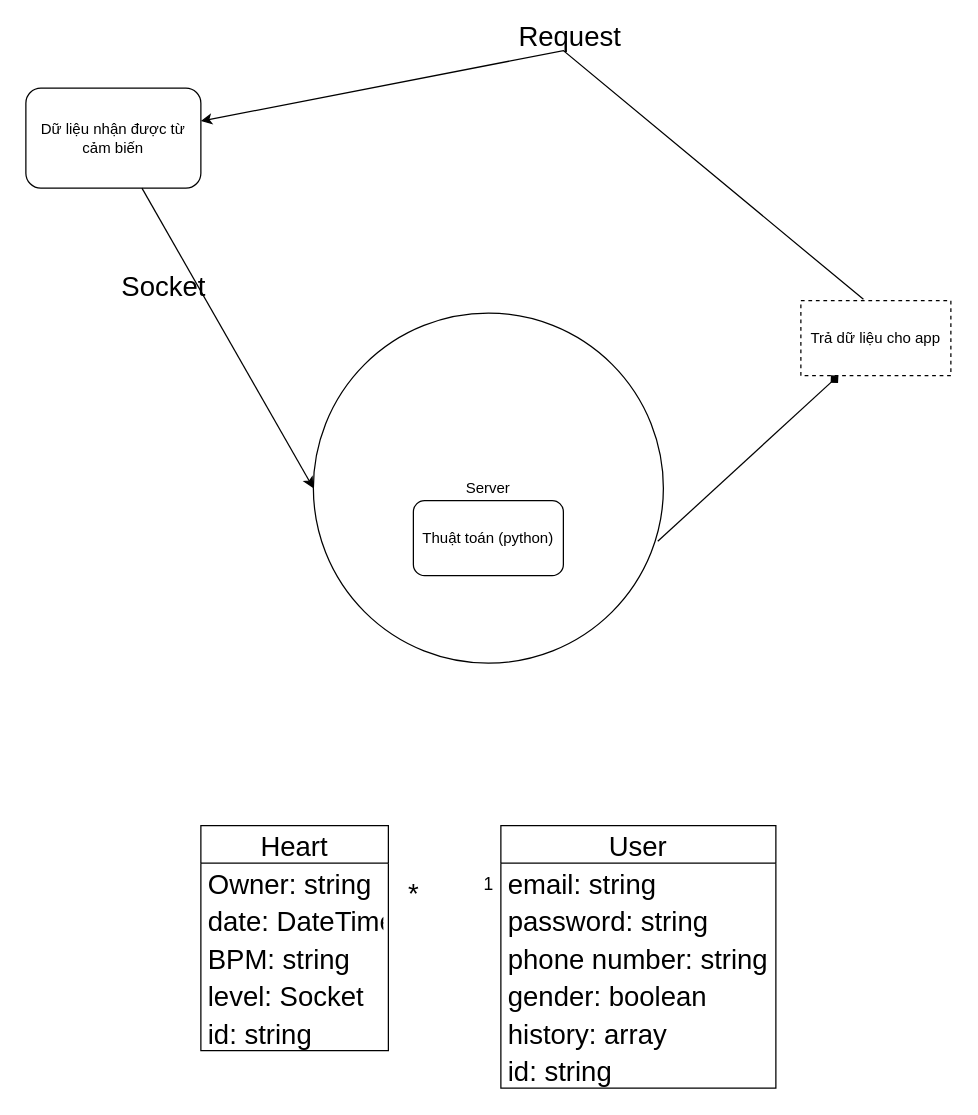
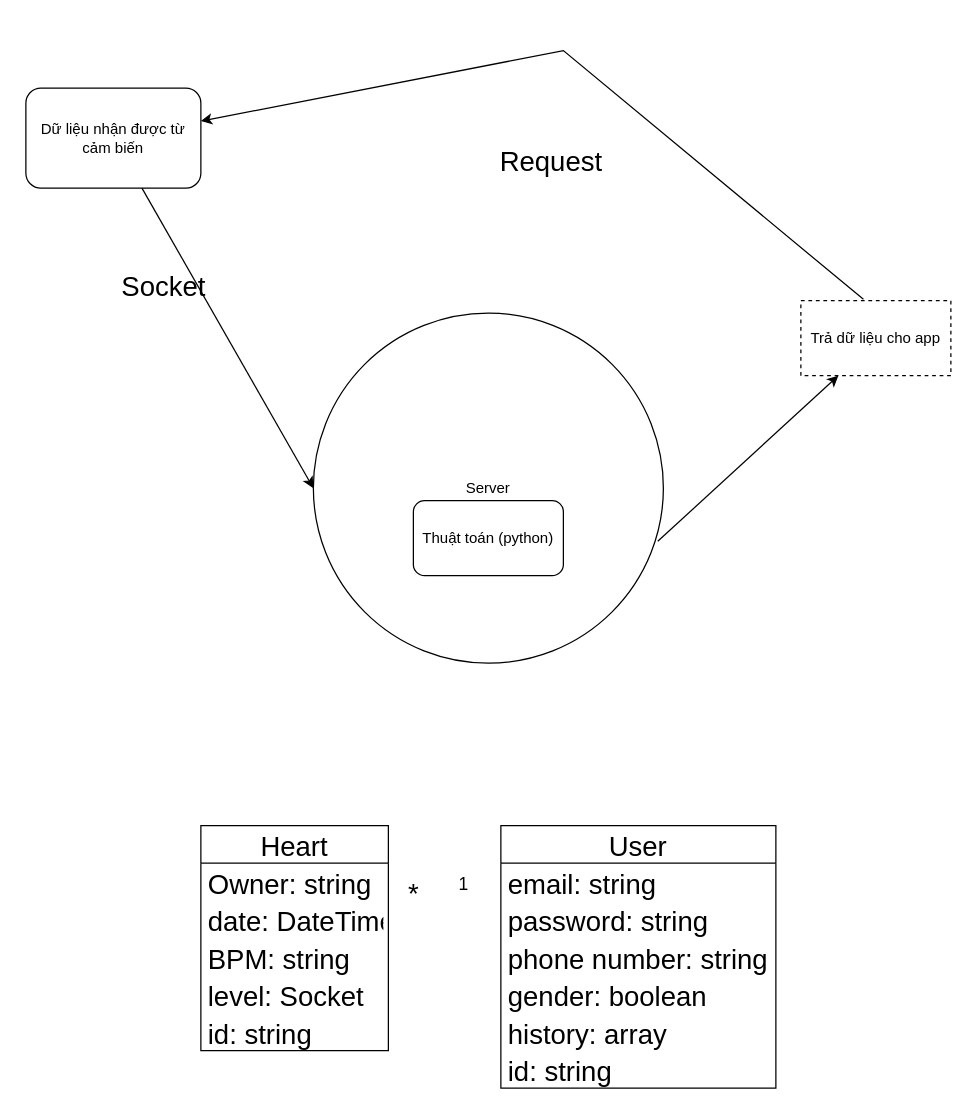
node "Request": moved (569, 38) -> (551, 163)
edge "Server" -> "Trả dữ liệu cho app": arrowhead diamond -> classic
node "1": moved (488, 882) -> (463, 882)
